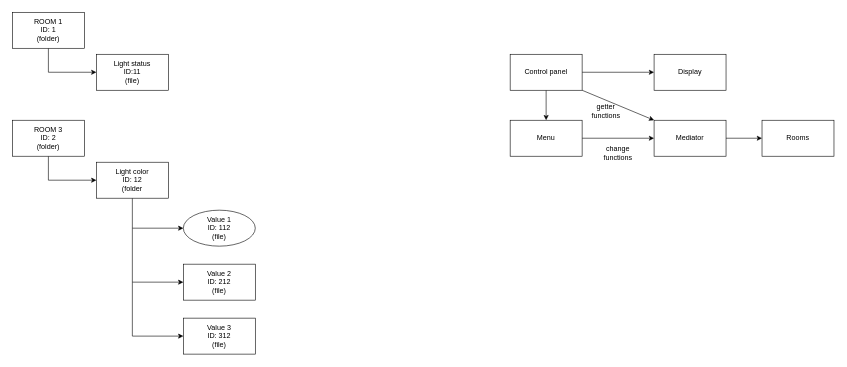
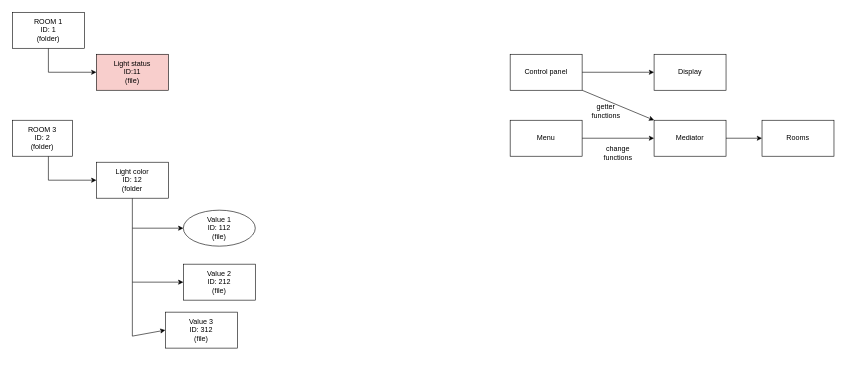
node "Light status ID:11 (file)": fillcolor #ffffff -> #f8cecc
edge "Control panel" -> "Menu": removed
node "ROOM 3 ID: 2 (folder)": size 72x36 -> 60x36
node "Value 3 ID: 312 (file)": moved (219, 336) -> (201, 330)
